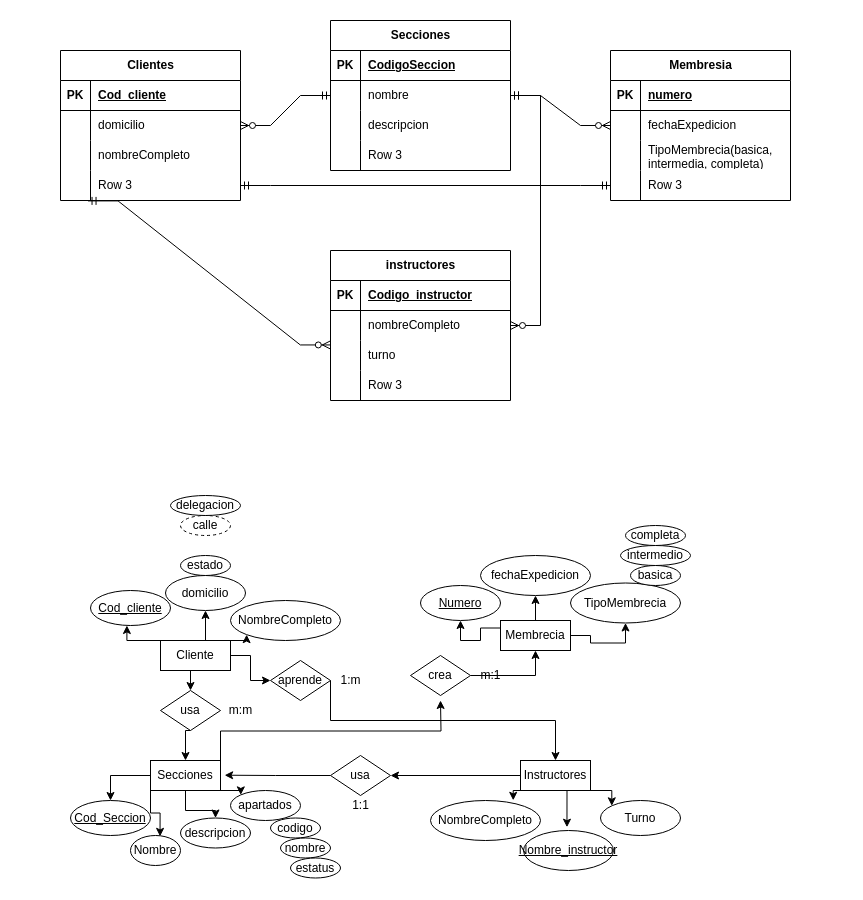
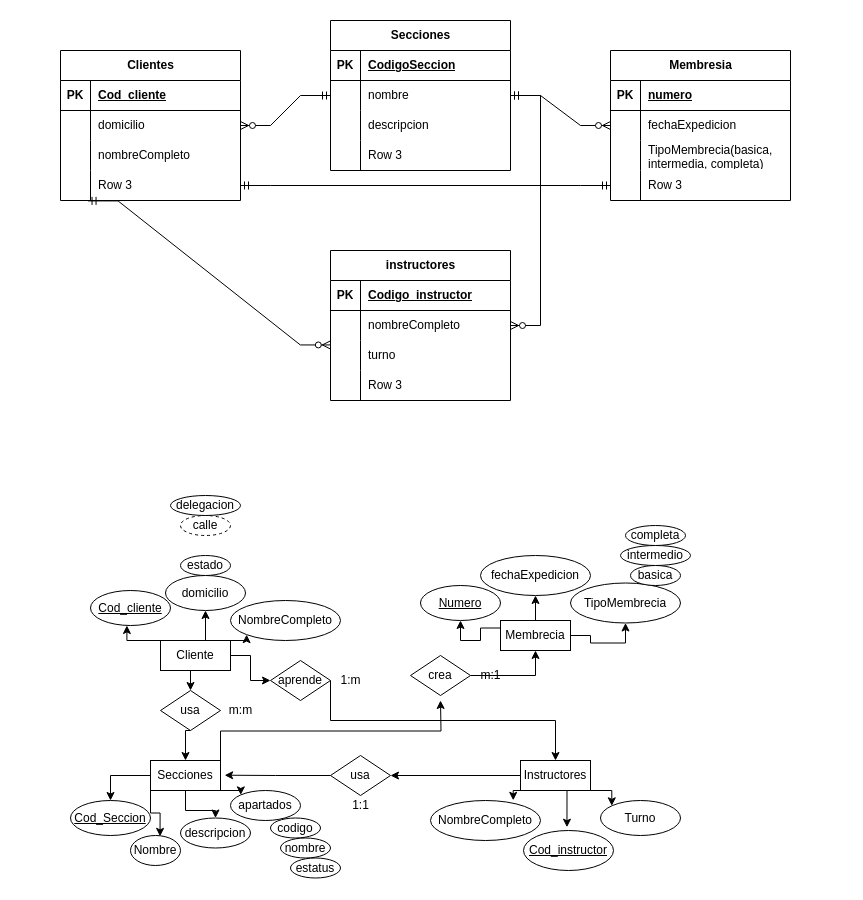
node "Nombre_instructor": label "Nombre_instructor" -> "Cod_instructor"
